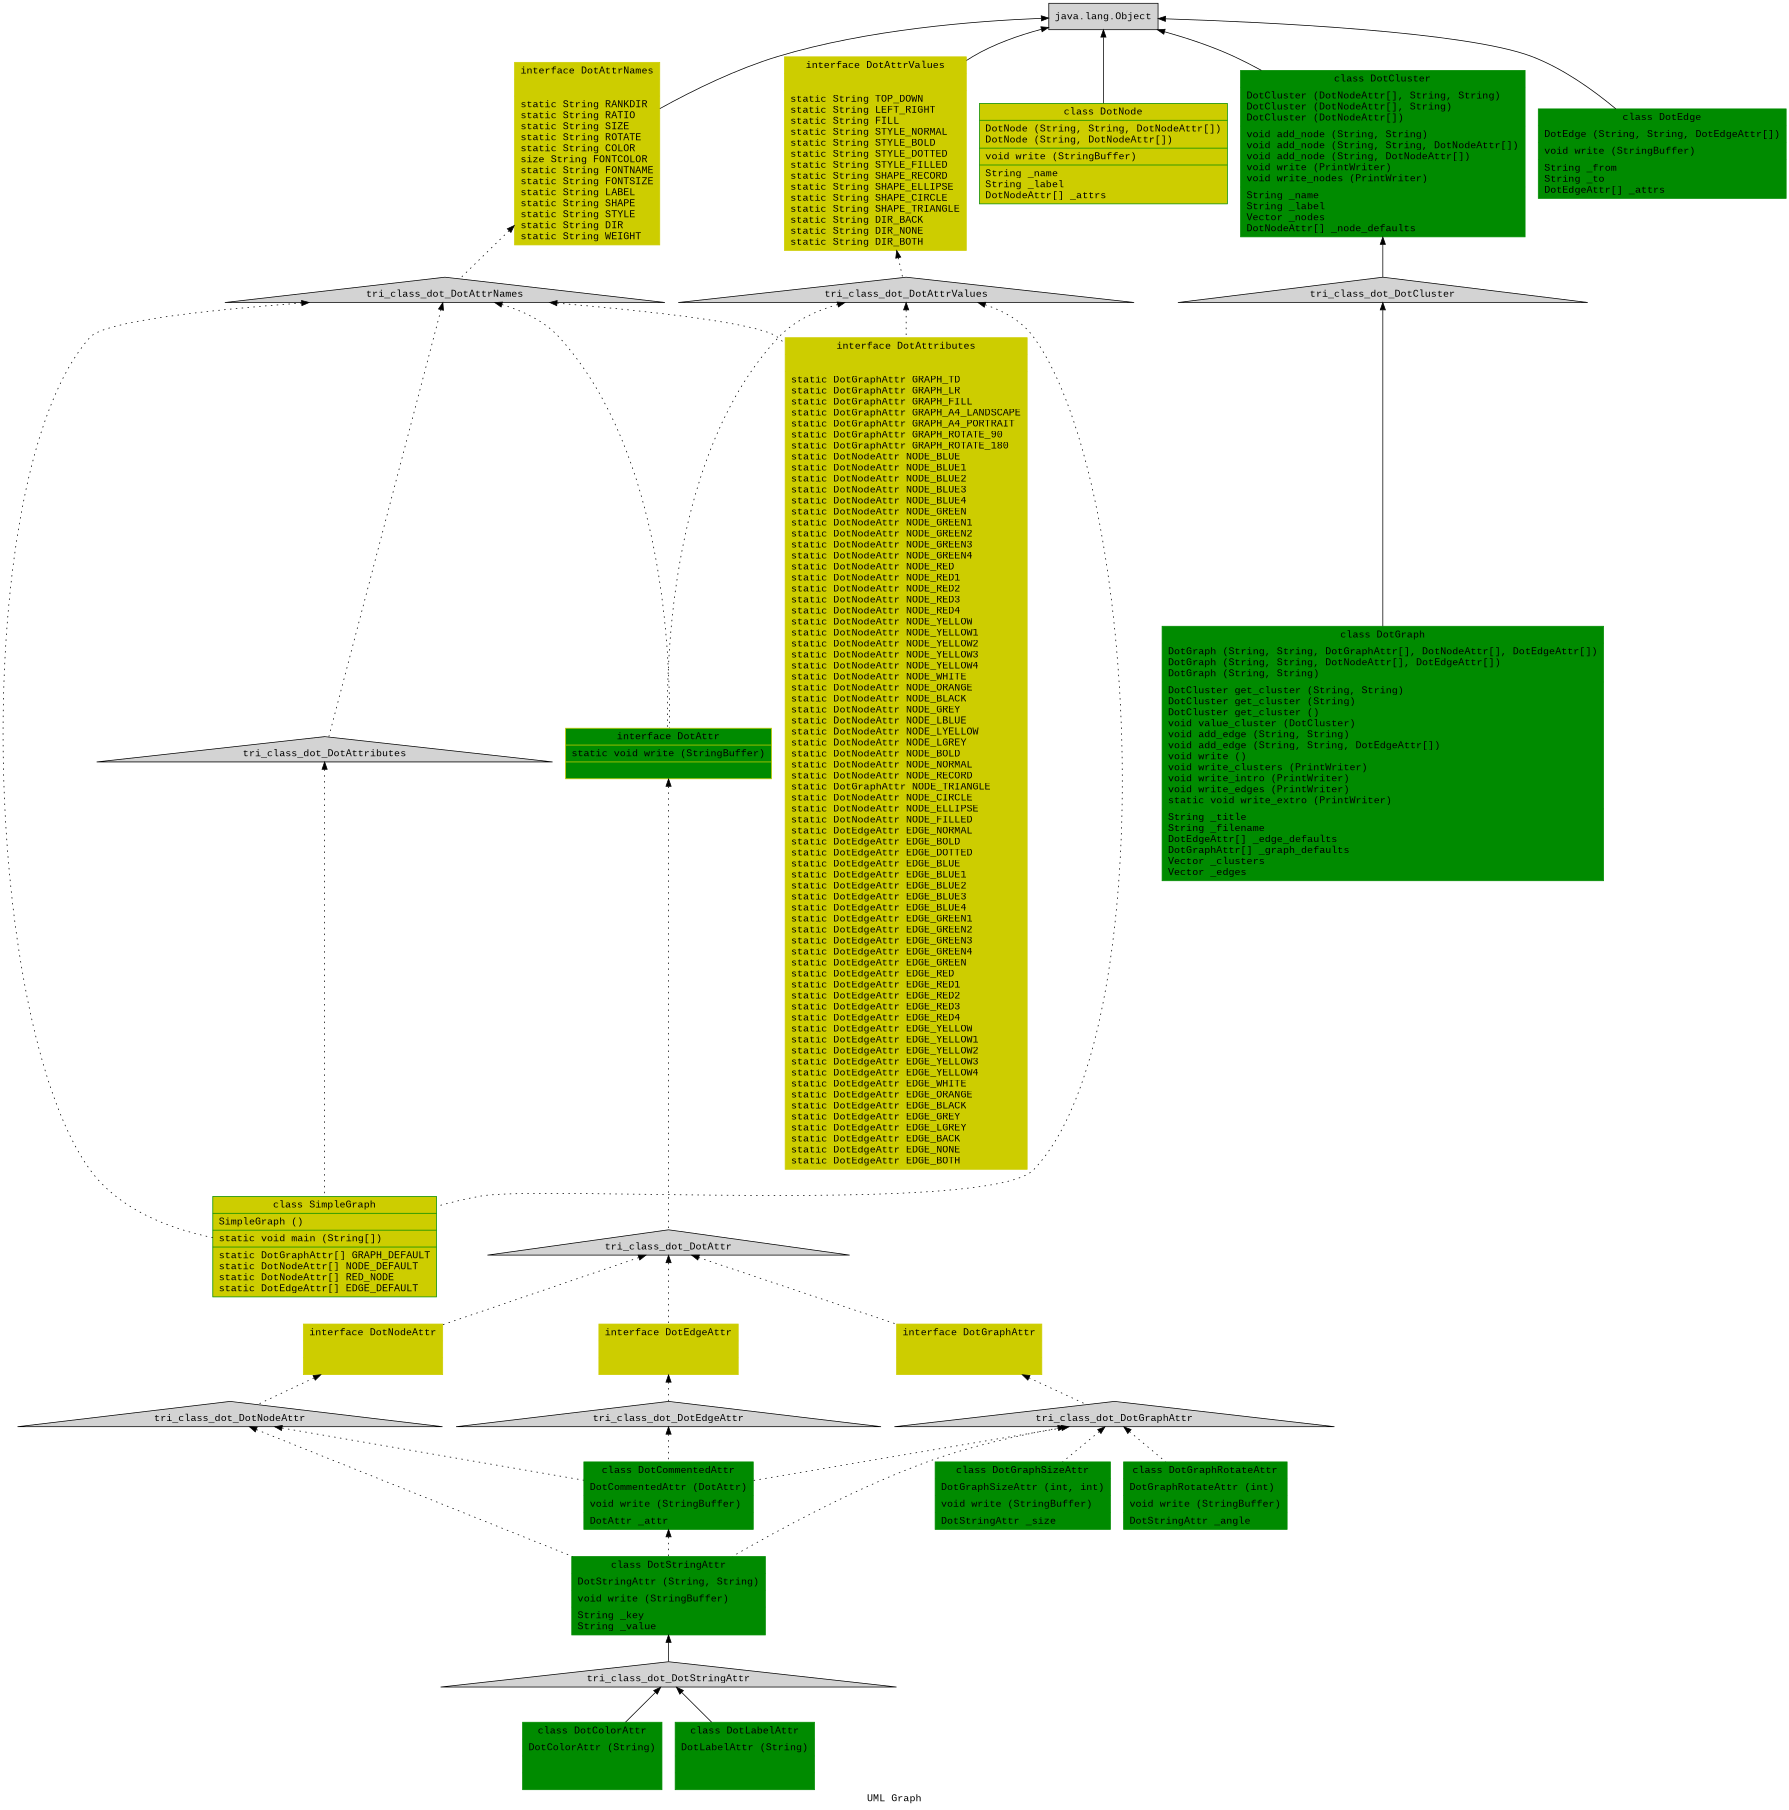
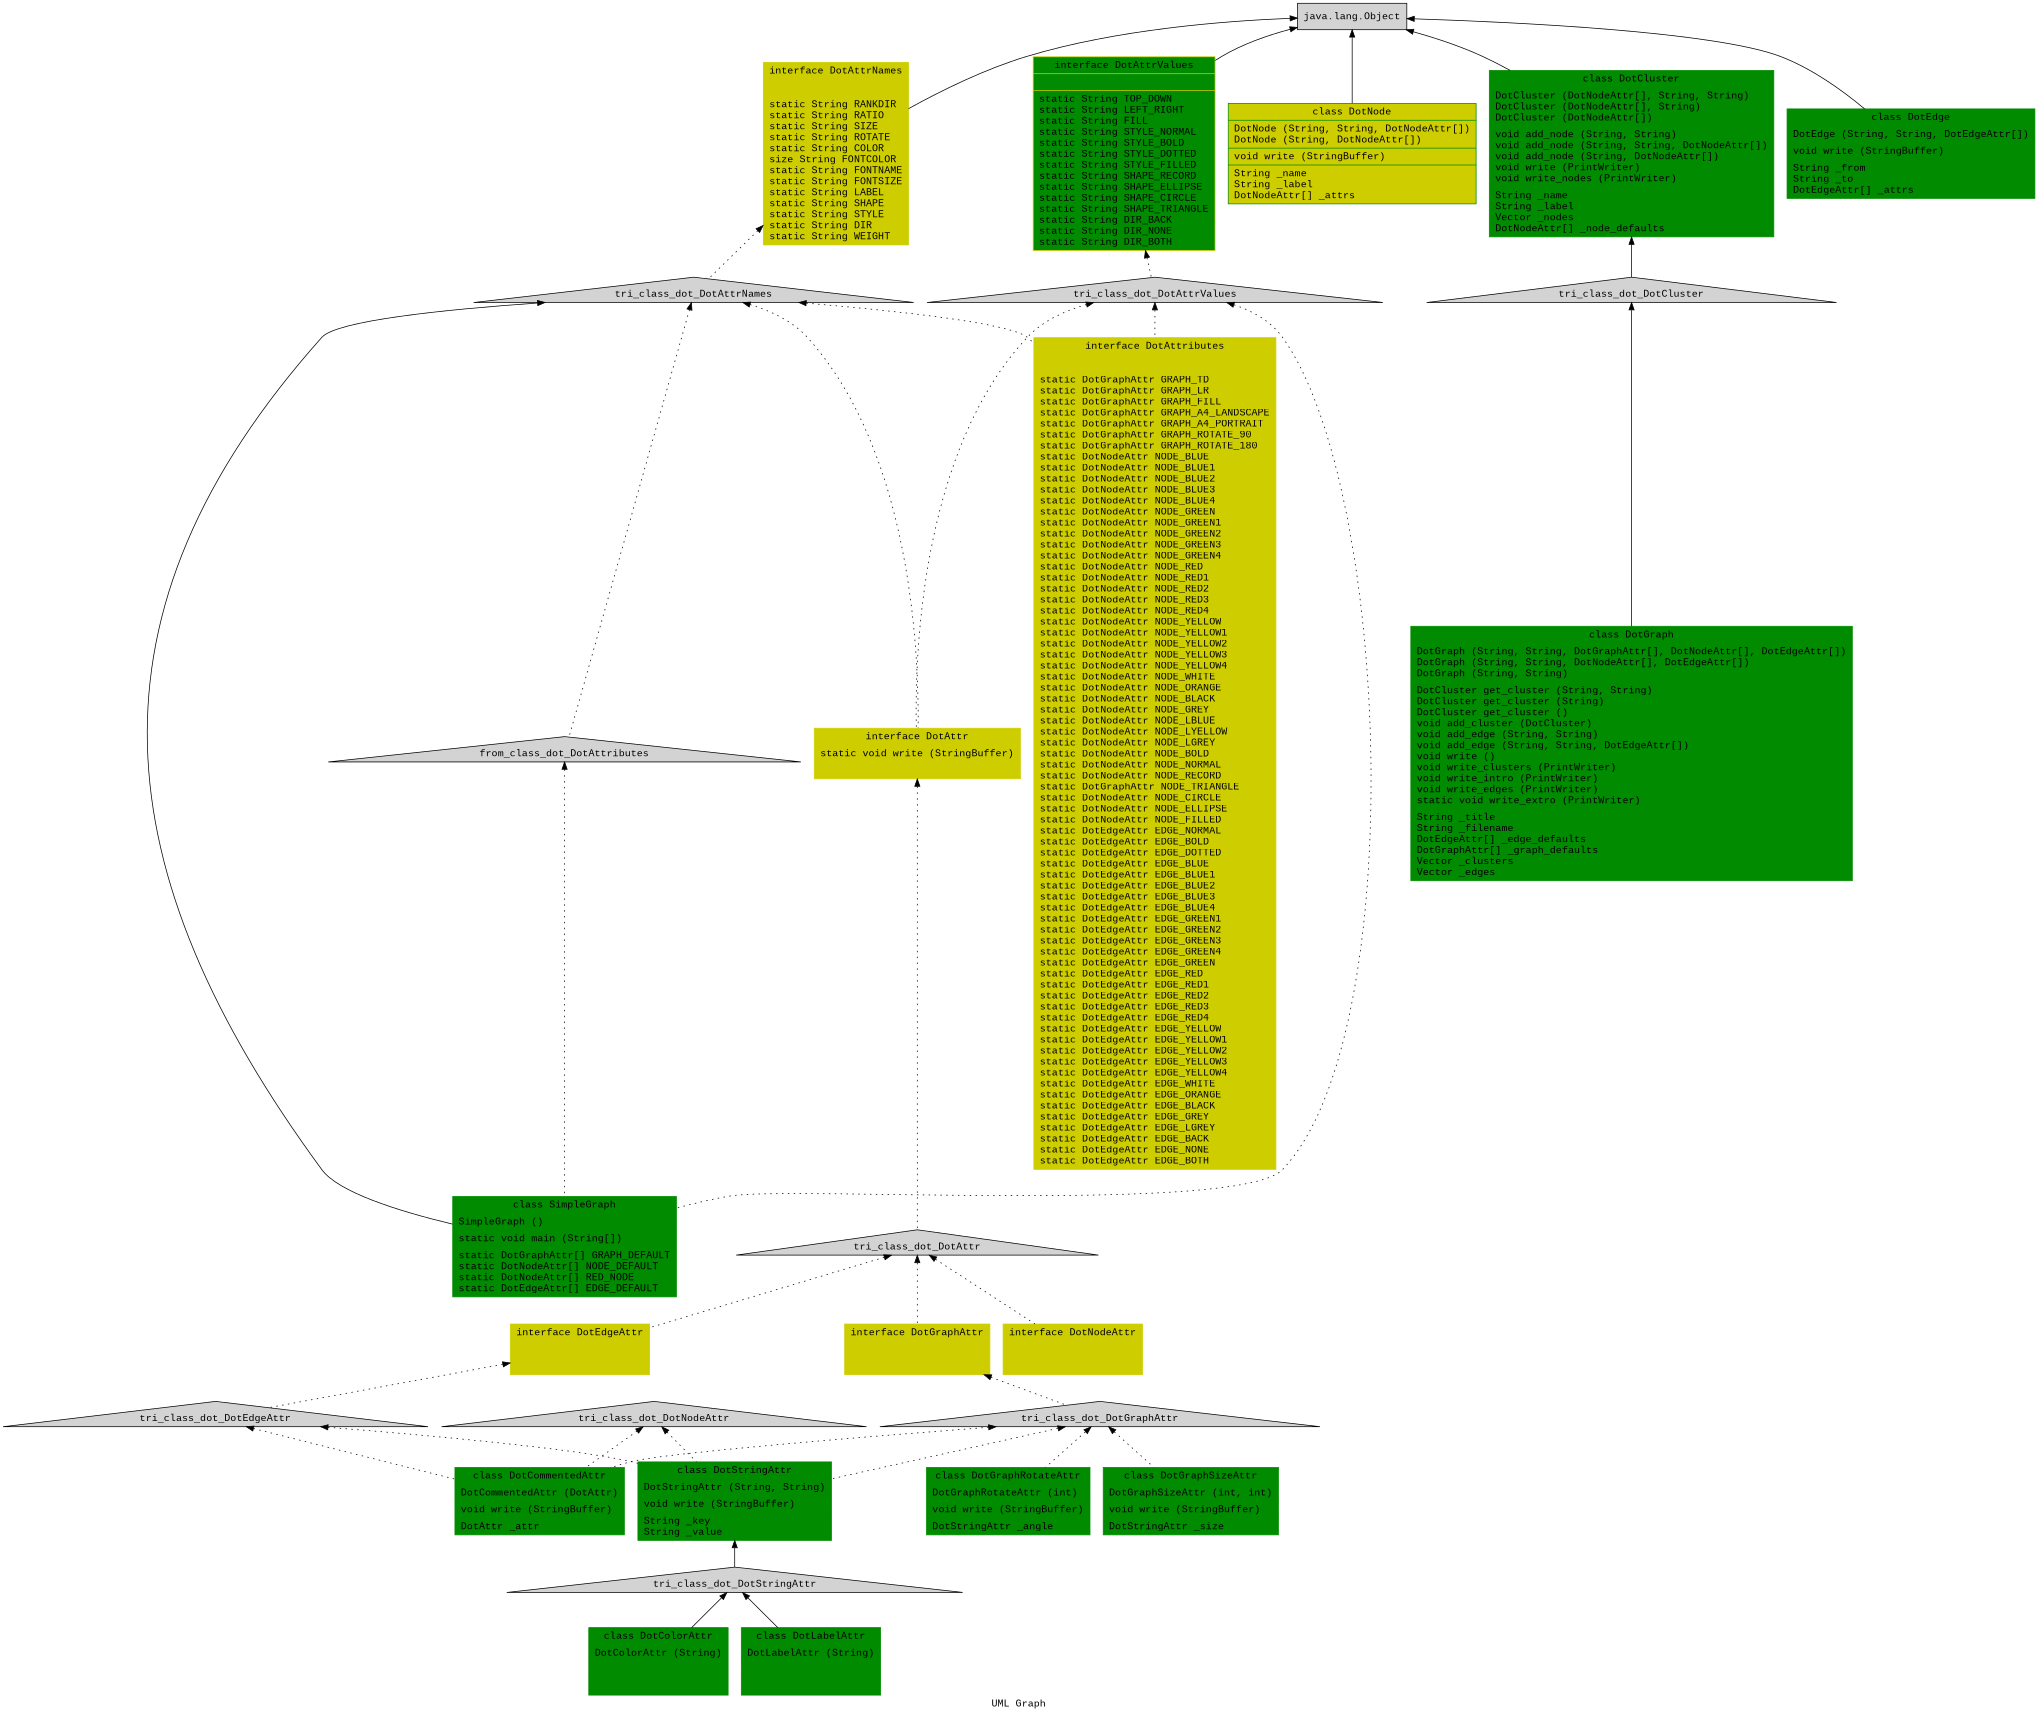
node "interface DotAttrValues": fillcolor yellow3 -> green4
edge "class SimpleGraph" -> "tri_class_dot_DotAttrNames": style dotted -> solid
node "class DotGraph": text "void value_cluster (DotCluster)" -> "void add_cluster (DotCluster)"
node "tri_class_dot_DotAttributes": label "tri_class_dot_DotAttributes" -> "from_class_dot_DotAttributes"
node "interface DotAttr": fillcolor green4 -> yellow3
node "class SimpleGraph": fillcolor yellow3 -> green4
edge "tri_class_dot_DotNodeAttr" -> "interface DotNodeAttr": removed
edge "class DotStringAttr" -> "class DotCommentedAttr": now "class DotStringAttr" -> "tri_class_dot_DotEdgeAttr"
